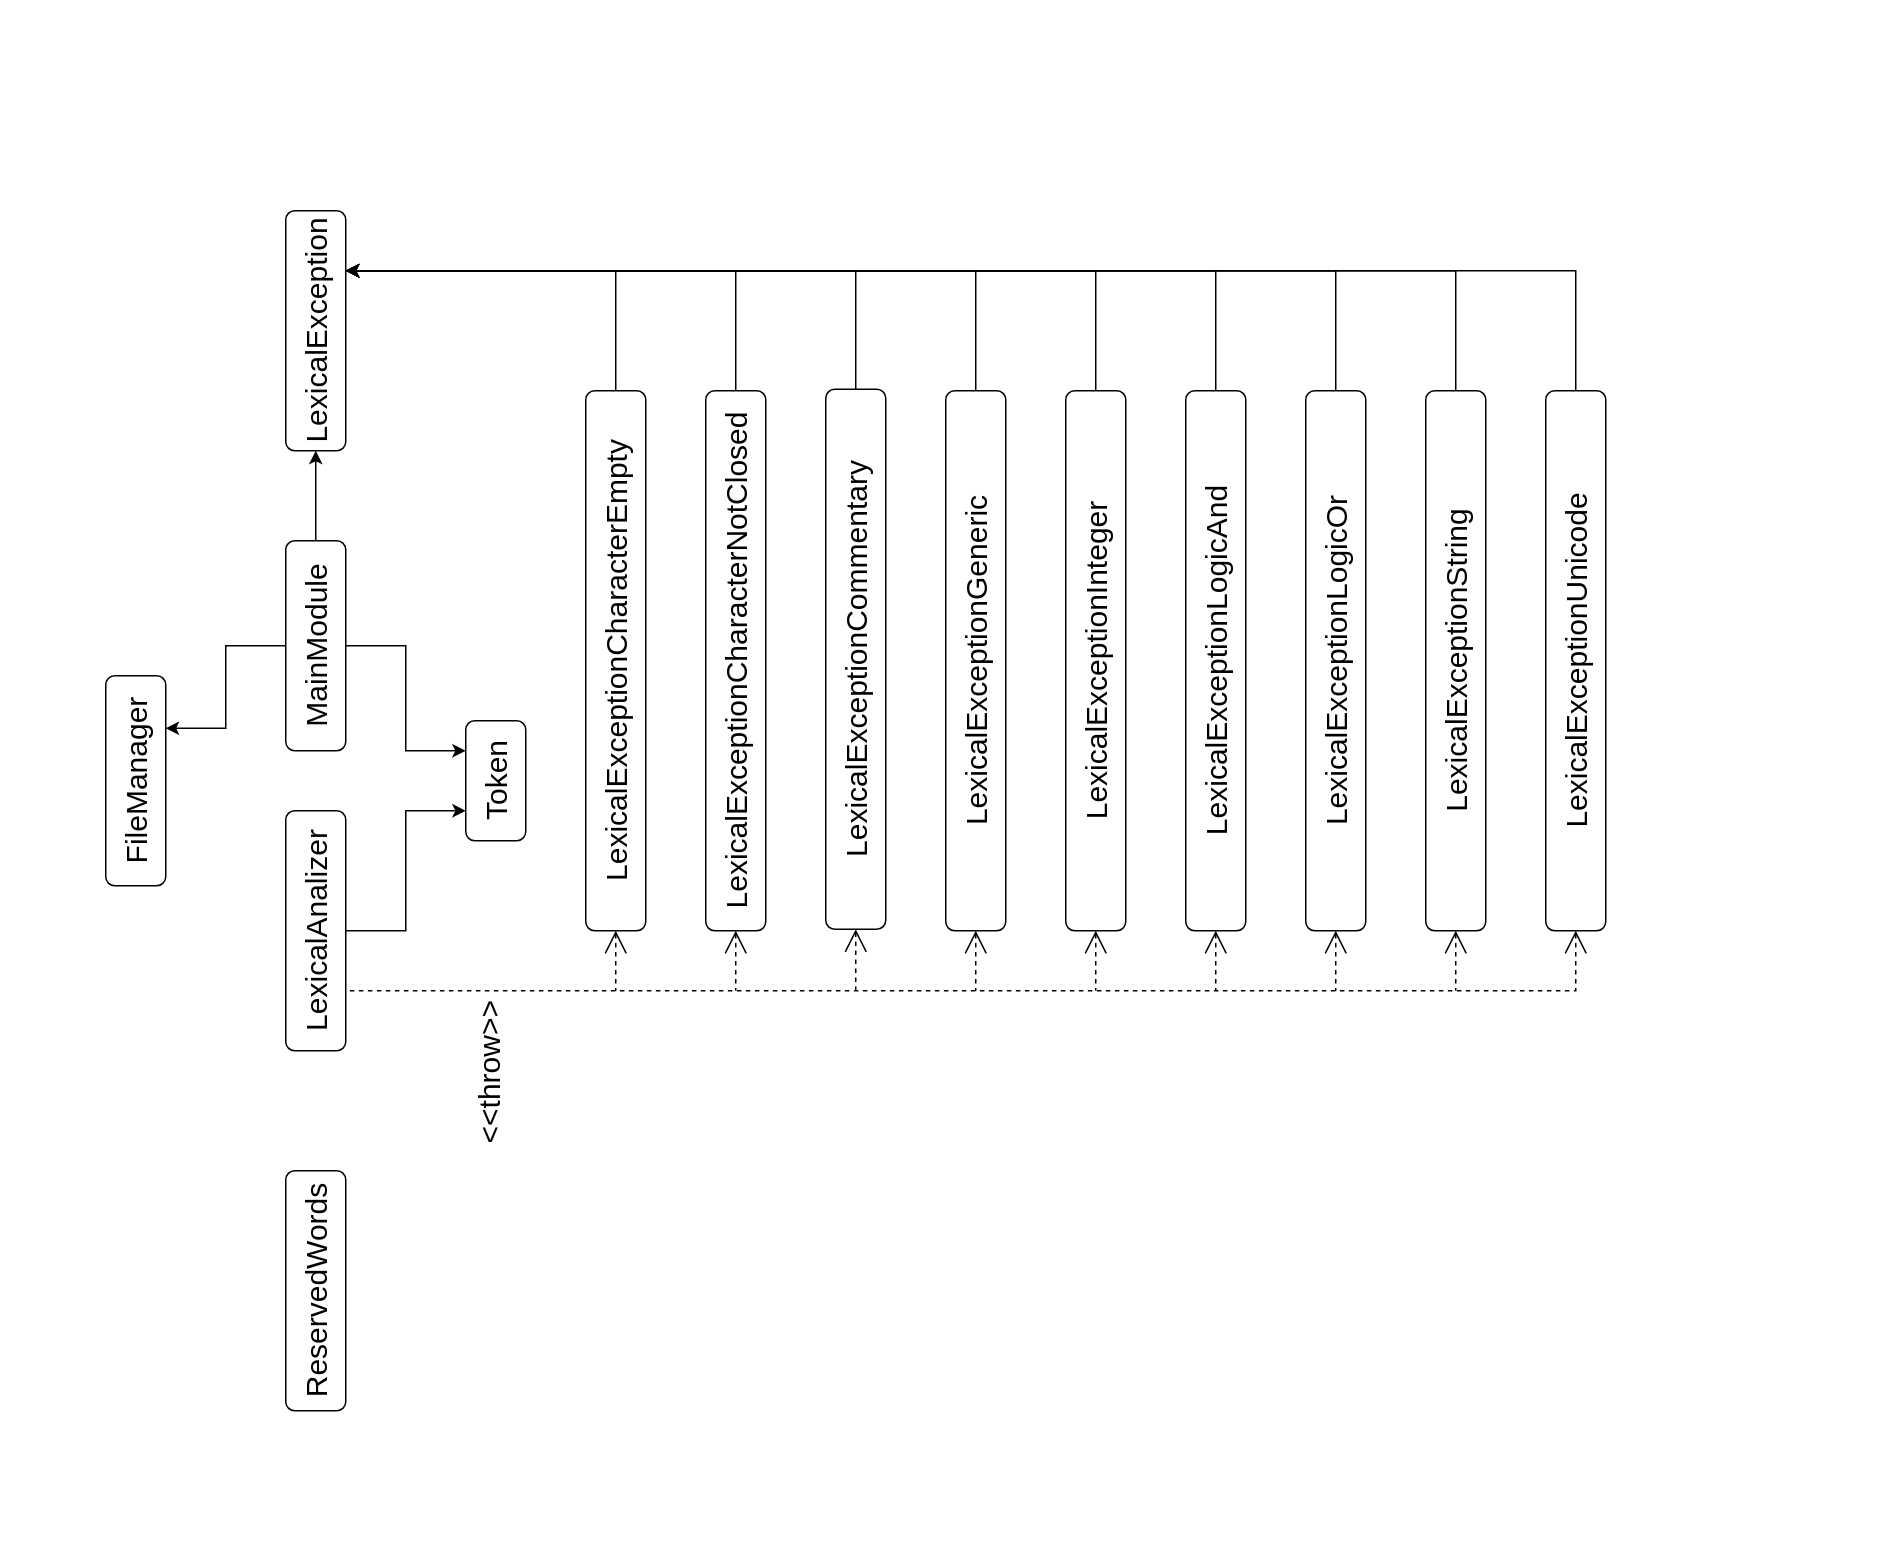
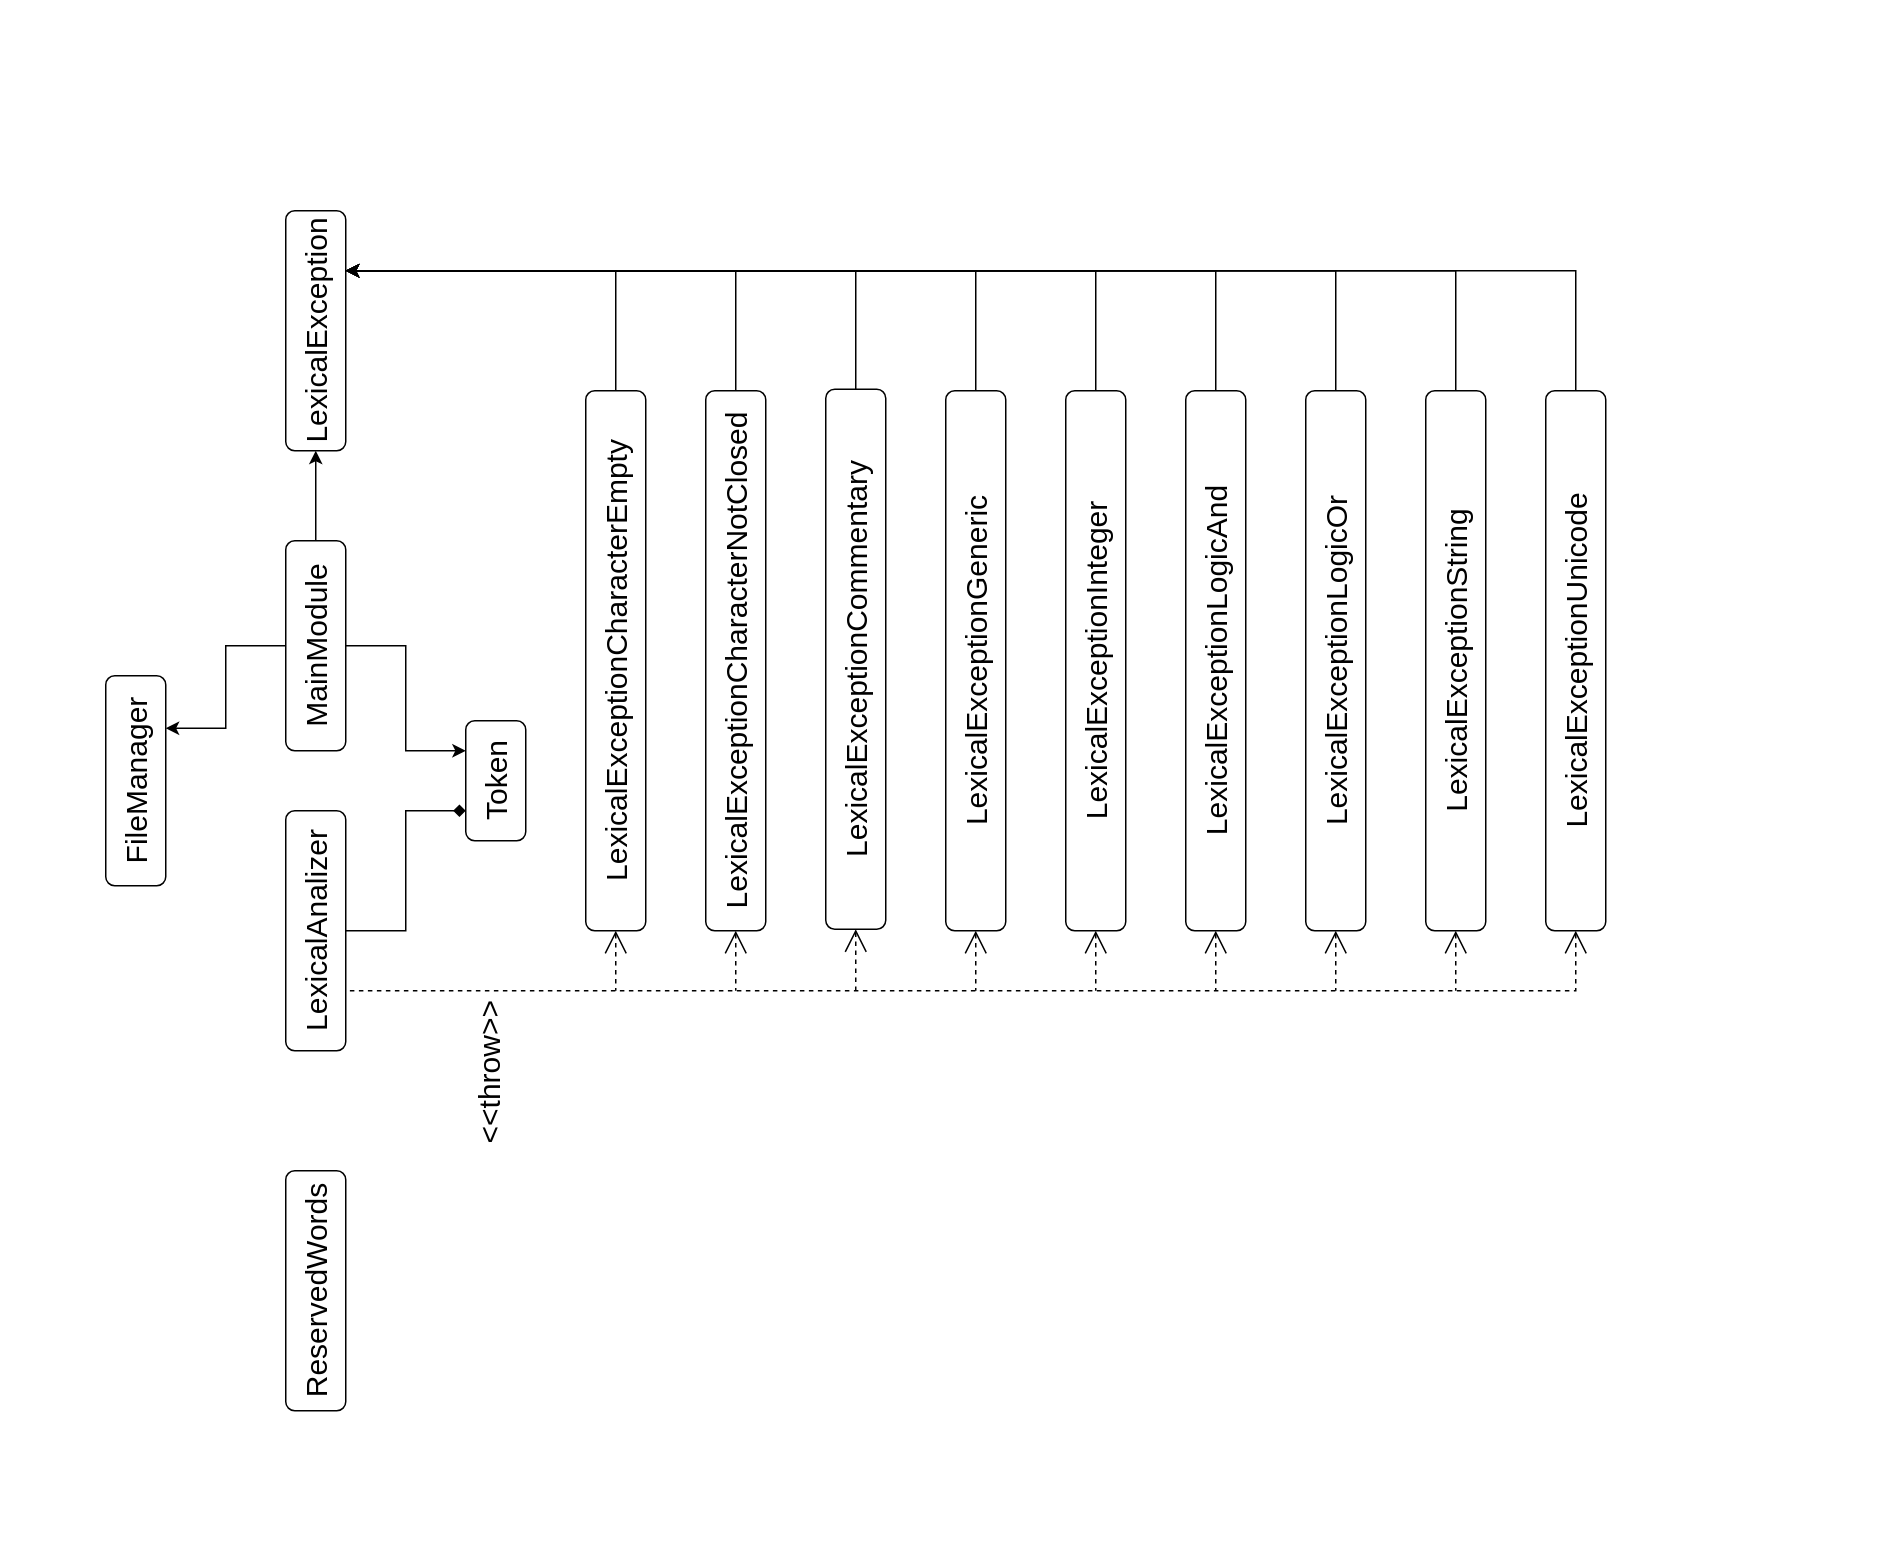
edge "LexicalAnalizer" -> "Token": arrowhead classic -> diamond
